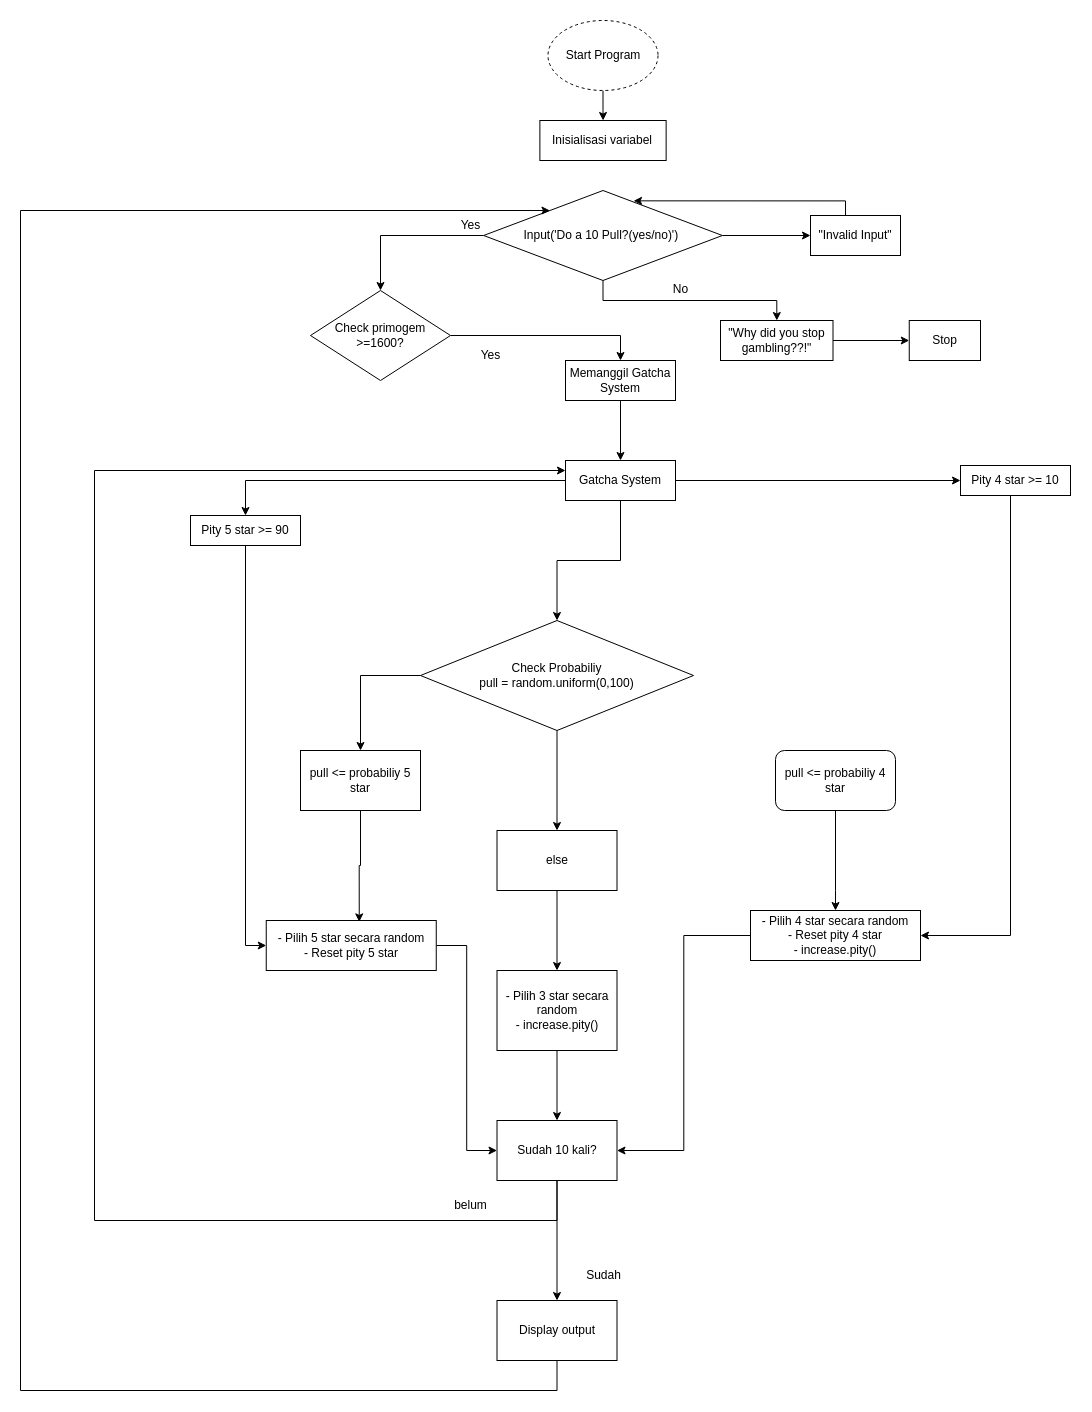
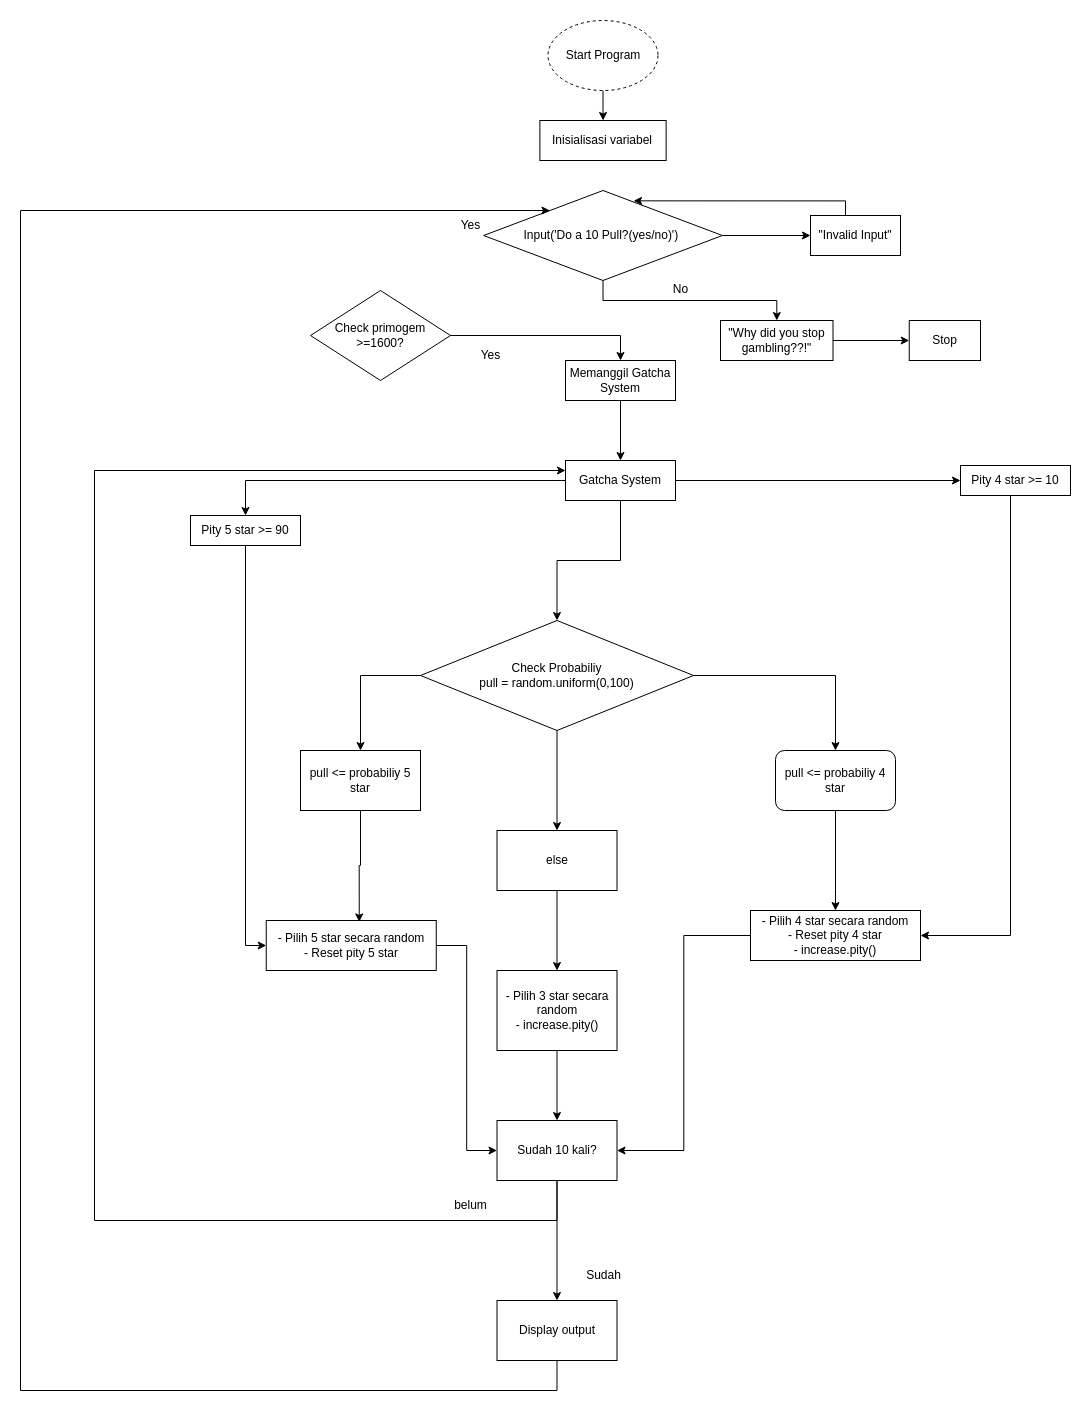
edge "Input('Do a 10 Pull?(yes/no)')" -> "Check primogem >=1600?": removed
edge "Check Probabiliy pull = random.uniform(0,100)" -> "pull <= probabiliy 4 star": added
